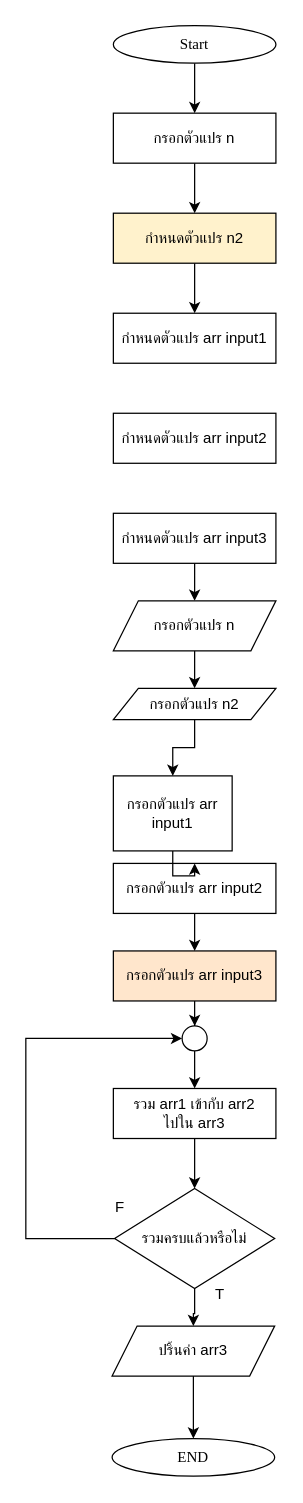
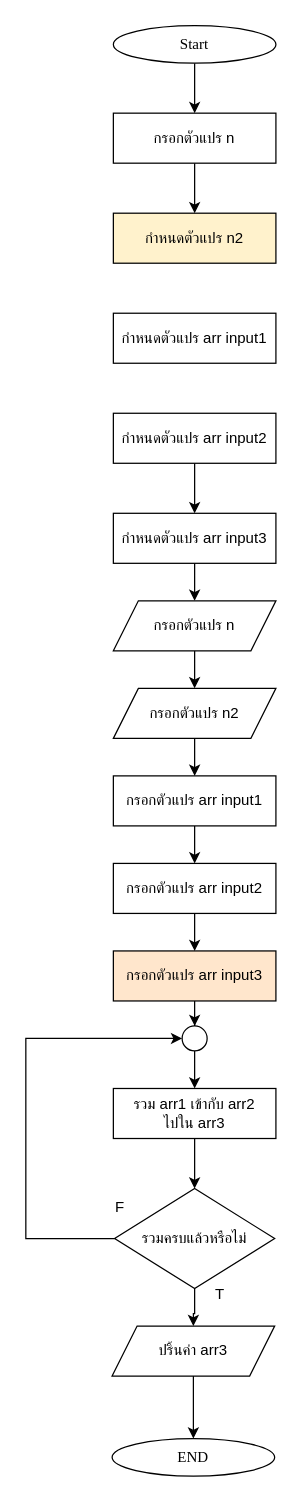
edge "กำหนดตัวแปร n2" -> "กำหนดตัวแปร arr input1": removed
edge "กำหนดตัวแปร arr input2" -> "กำหนดตัวแปร arr input3": added
node "กรอกตัวแปร n2": size 163x31 -> 163x50
node "กรอกตัวแปร arr input1": size 119x75 -> 163x50
